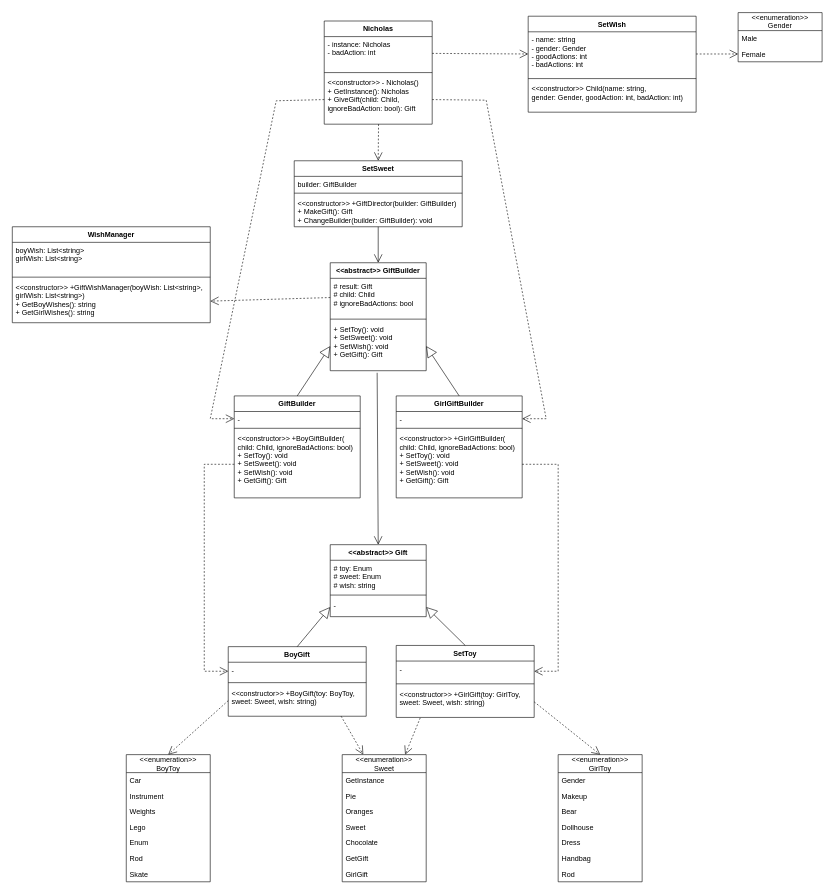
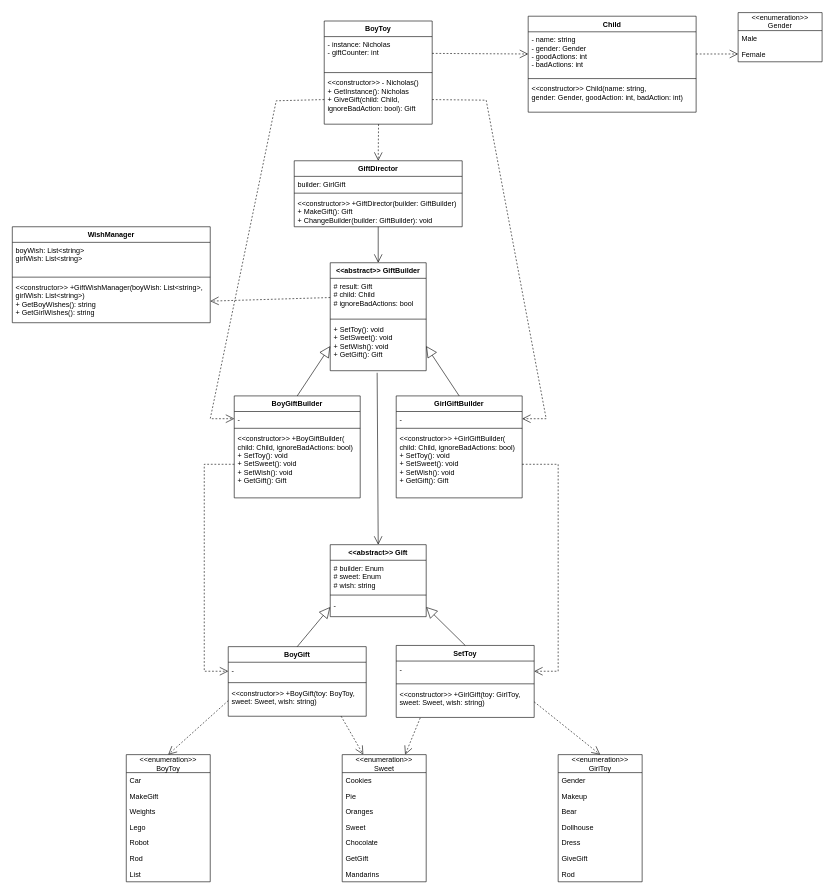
node "SetWish": label "SetWish" -> "Child"
node "Nicholas": label "Nicholas" -> "BoyToy"
node "- instance: Nicholas - badAction: int": label "- instance: Nicholas - badAction: int" -> "- instance: Nicholas - giftCounter: int"
node "SetSweet": label "SetSweet" -> "GiftDirector"
node "builder: GiftBuilder": label "builder: GiftBuilder" -> "builder: GirlGift"
node "GiftBuilder": label "GiftBuilder" -> "BoyGiftBuilder"
node "# toy: Enum # sweet: Enum # wish: string": label "# toy: Enum # sweet: Enum # wish: string" -> "# builder: Enum # sweet: Enum # wish: string"
node "GetInstance": label "GetInstance" -> "Cookies"
node "Instrument": label "Instrument" -> "MakeGift"
node "Enum": label "Enum" -> "Robot"
node "Handbag": label "Handbag" -> "GiveGift"
node "Skate": label "Skate" -> "List"
node "GirlGift": label "GirlGift" -> "Mandarins"
